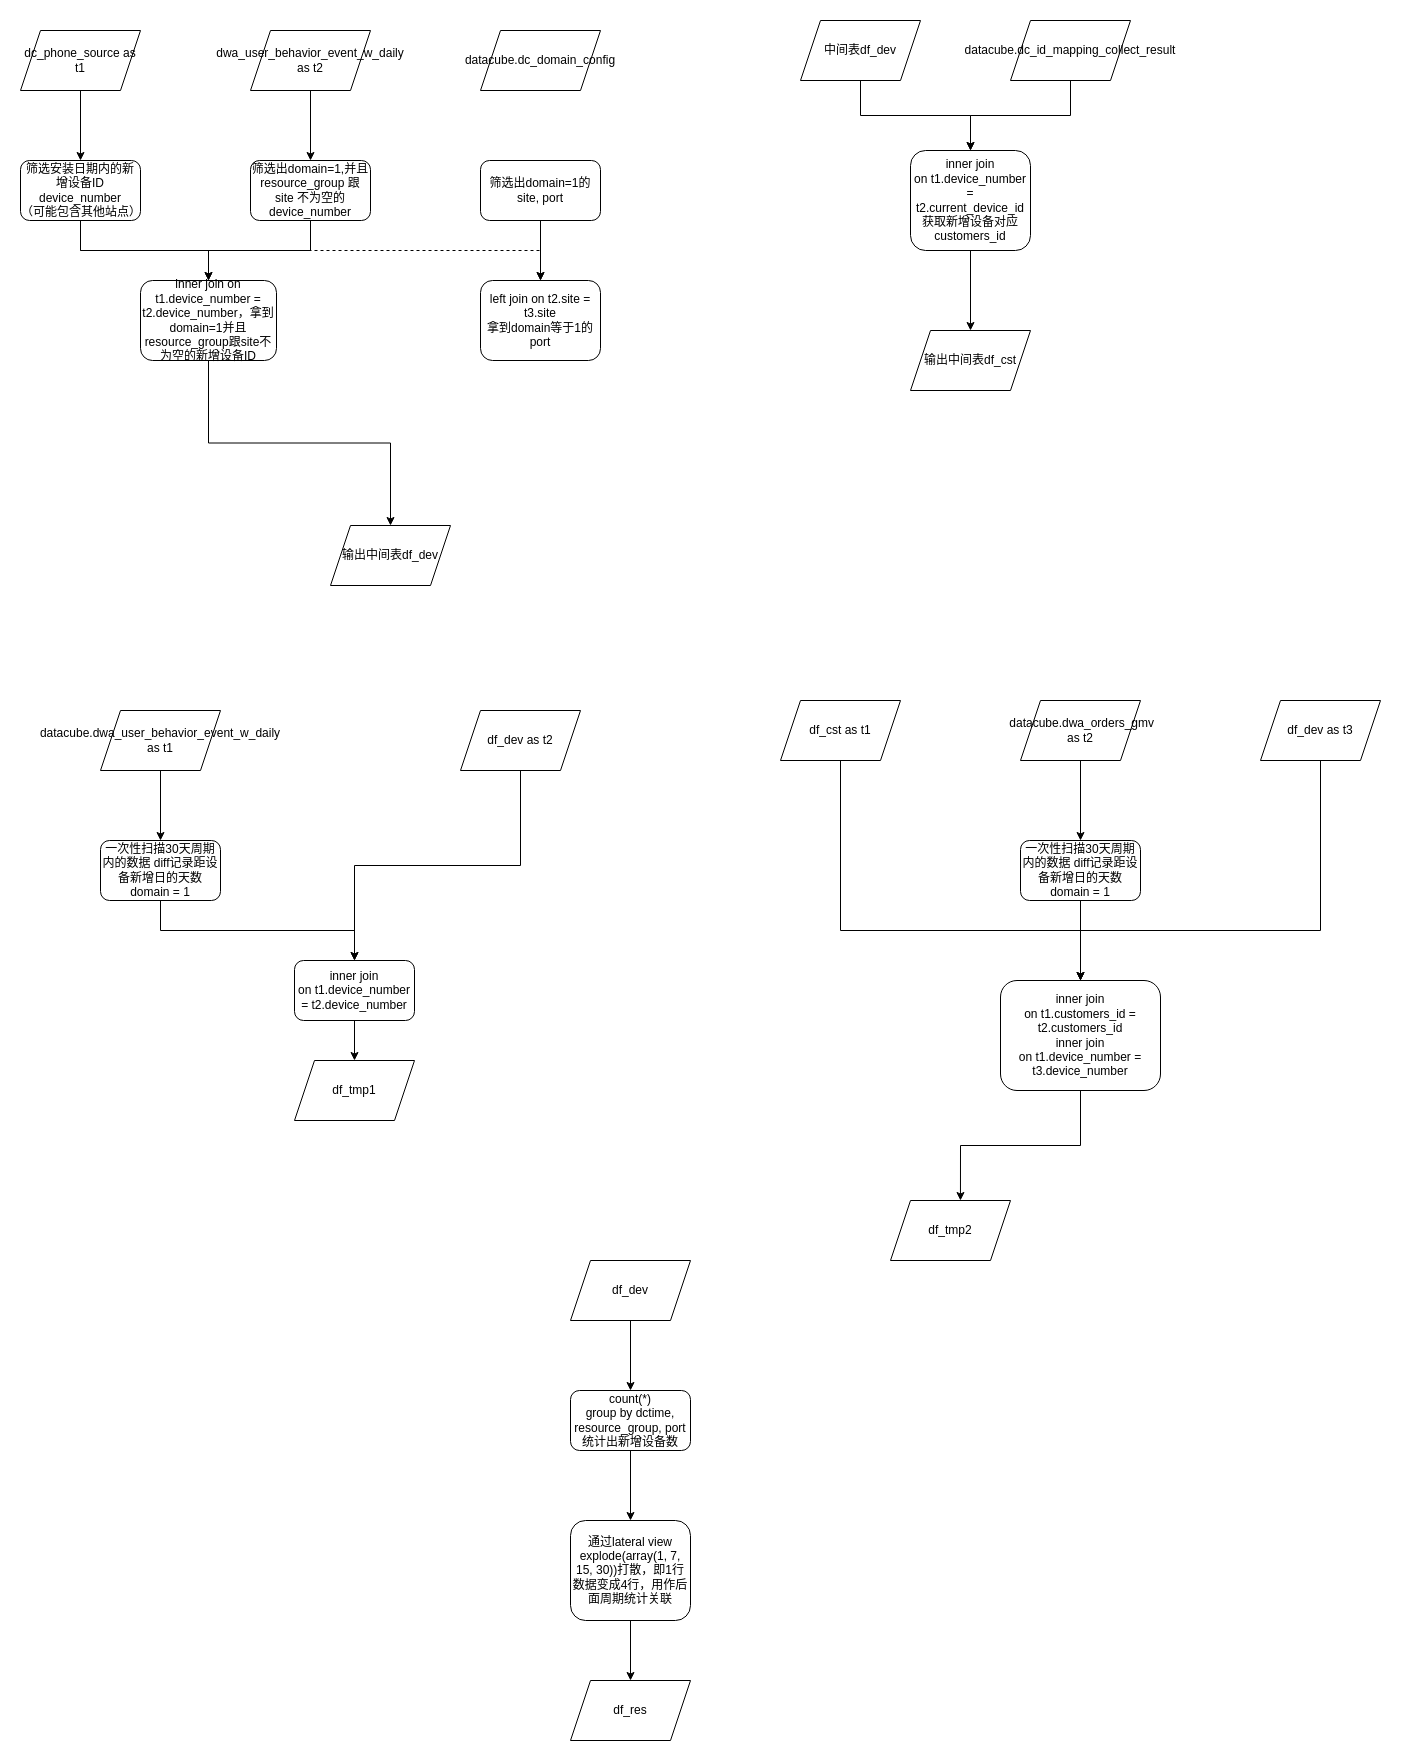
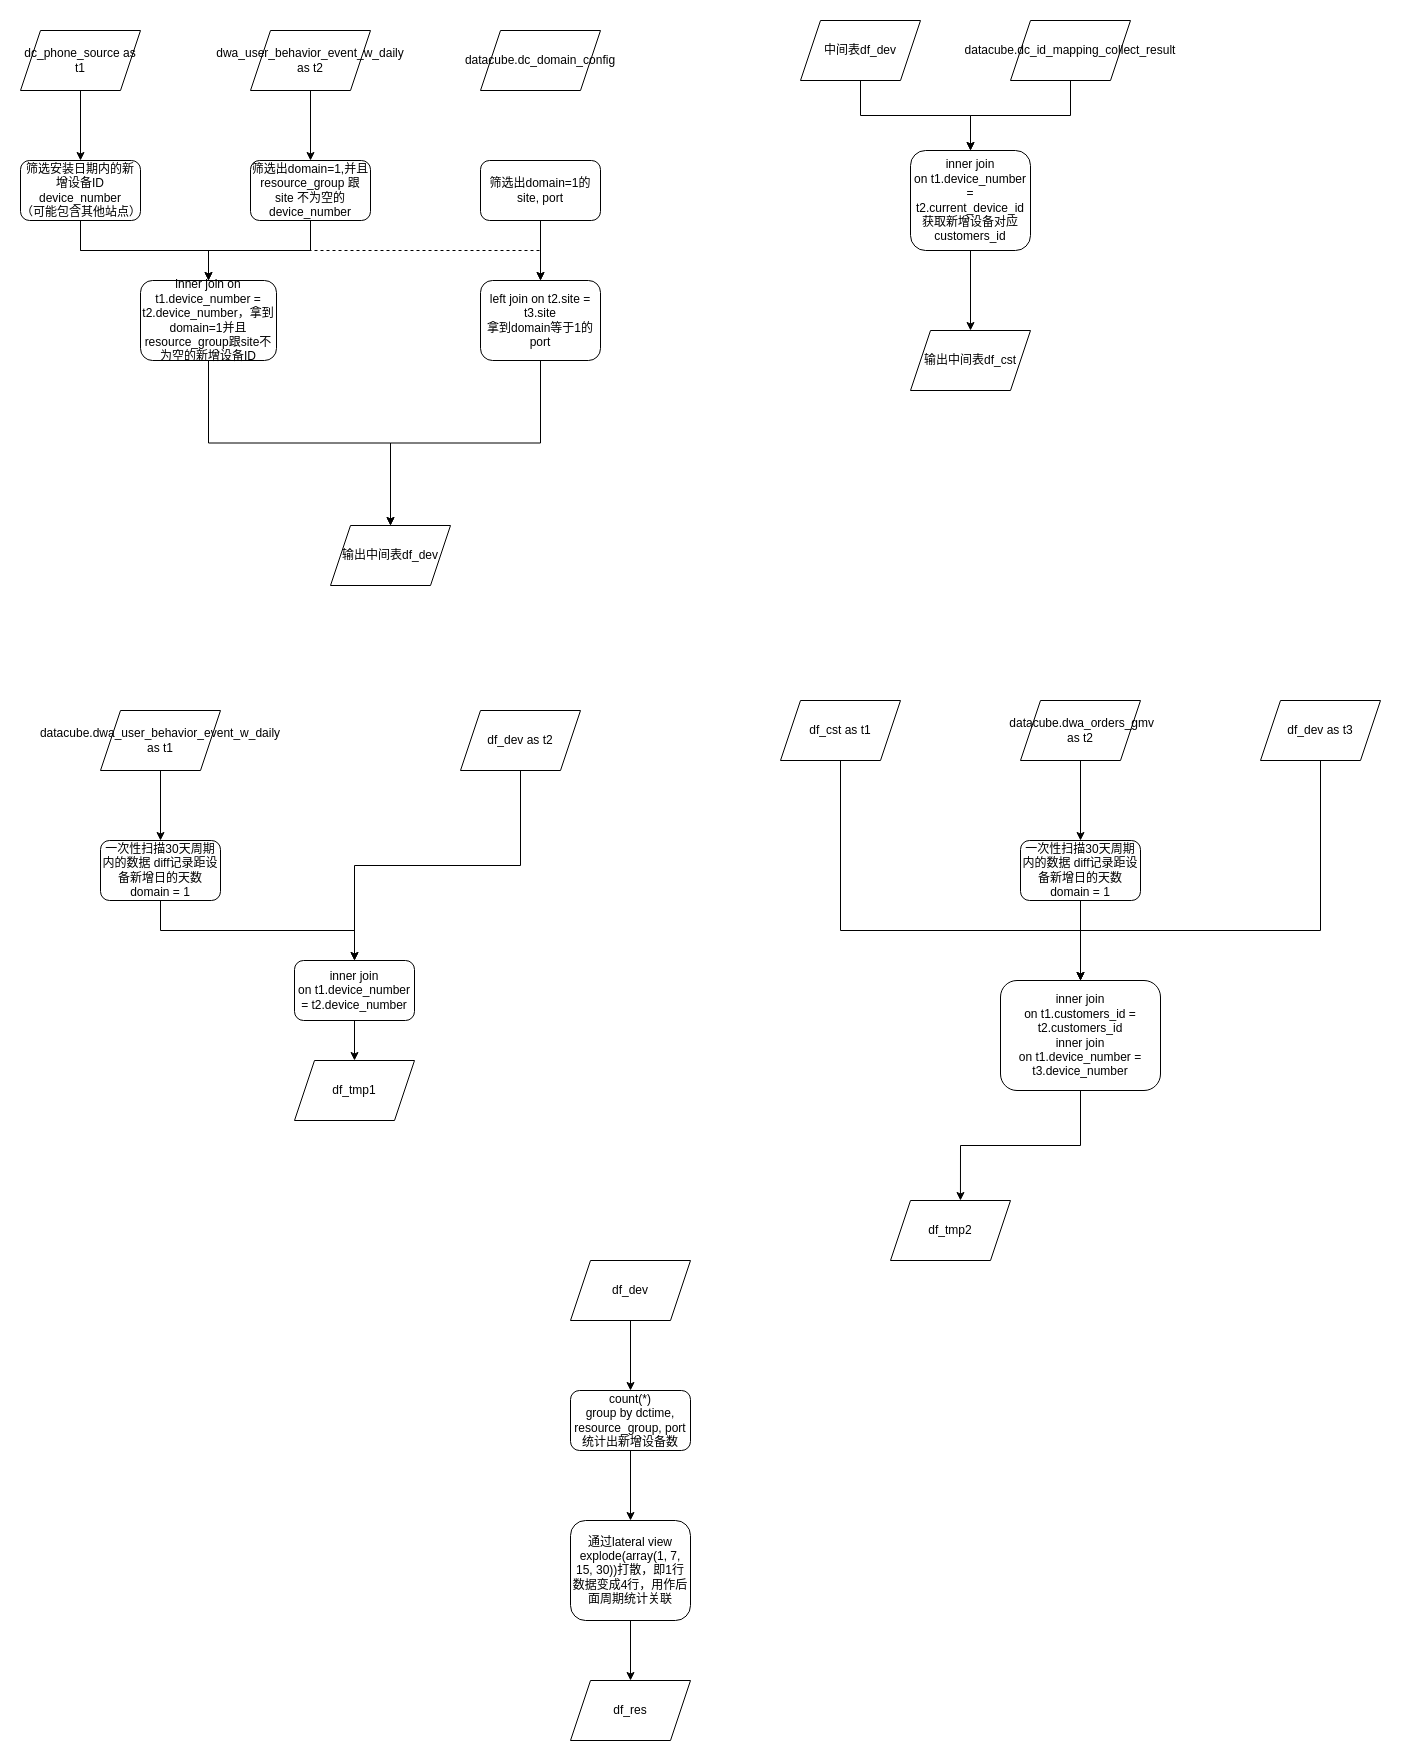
edge "left join on t2.site = t3.site 拿到domain等于1的port" -> "输出中间表df_dev": added
